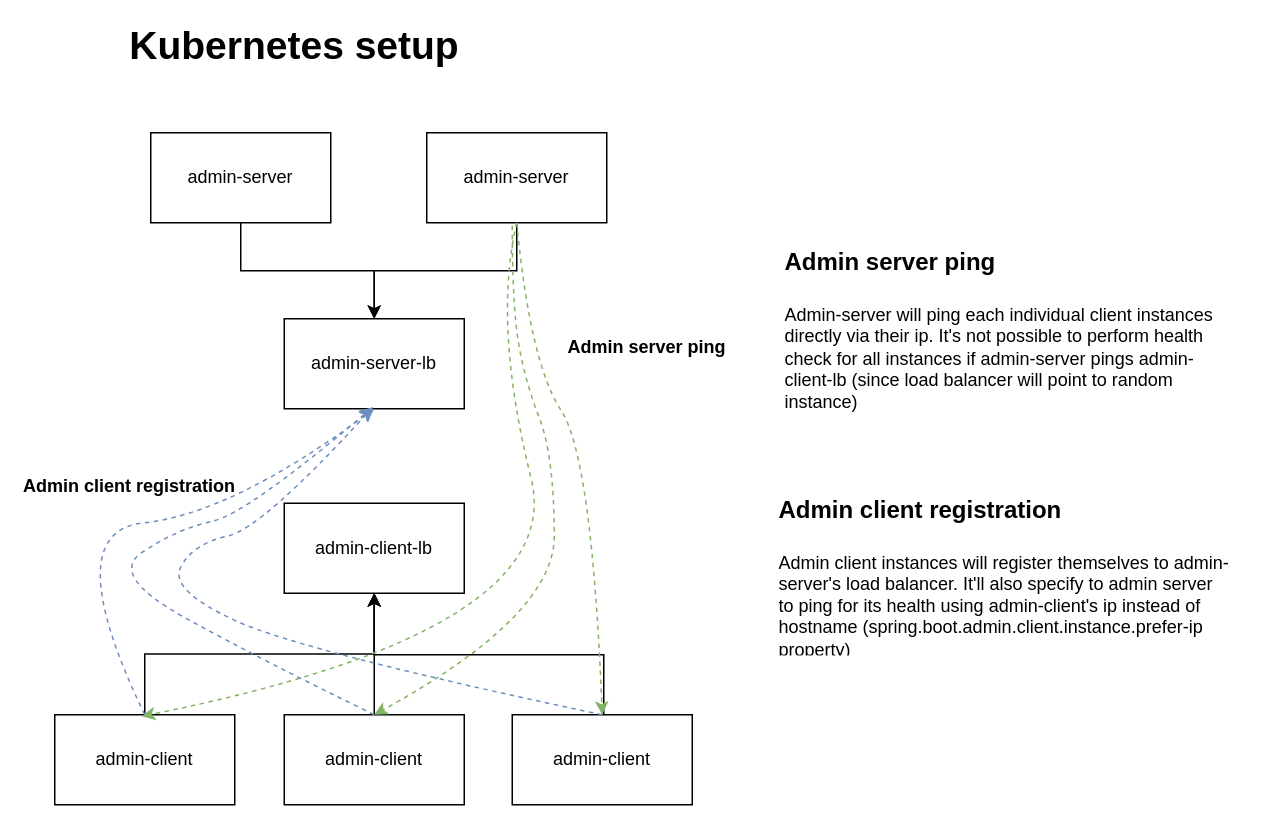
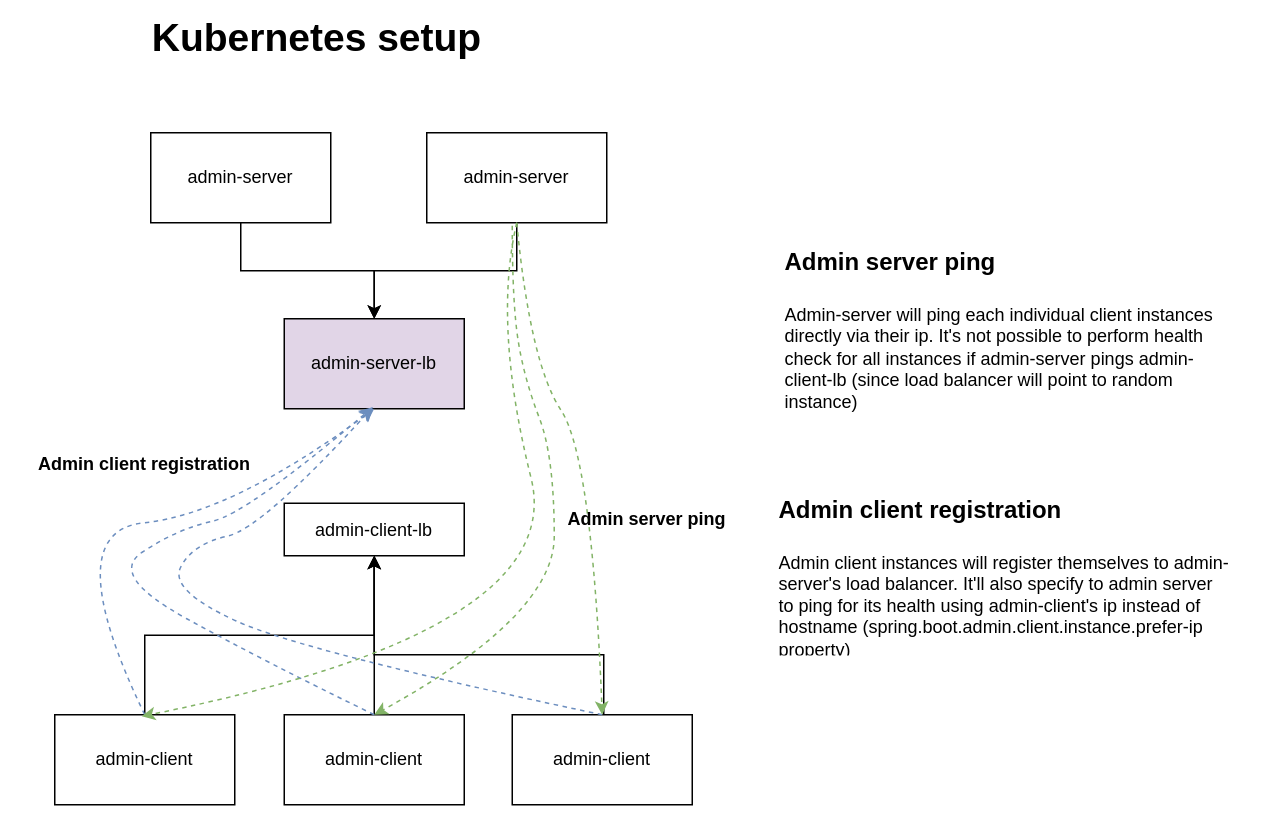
node "Kubernetes setup": moved (295, 46) -> (317, 38)
node "Admin server ping": moved (647, 347) -> (647, 520)
node "admin-server-lb": fillcolor #ffffff -> #e1d5e7
node "Admin client registration": moved (130, 487) -> (145, 464)
node "admin-client-lb": size 180x90 -> 180x53
